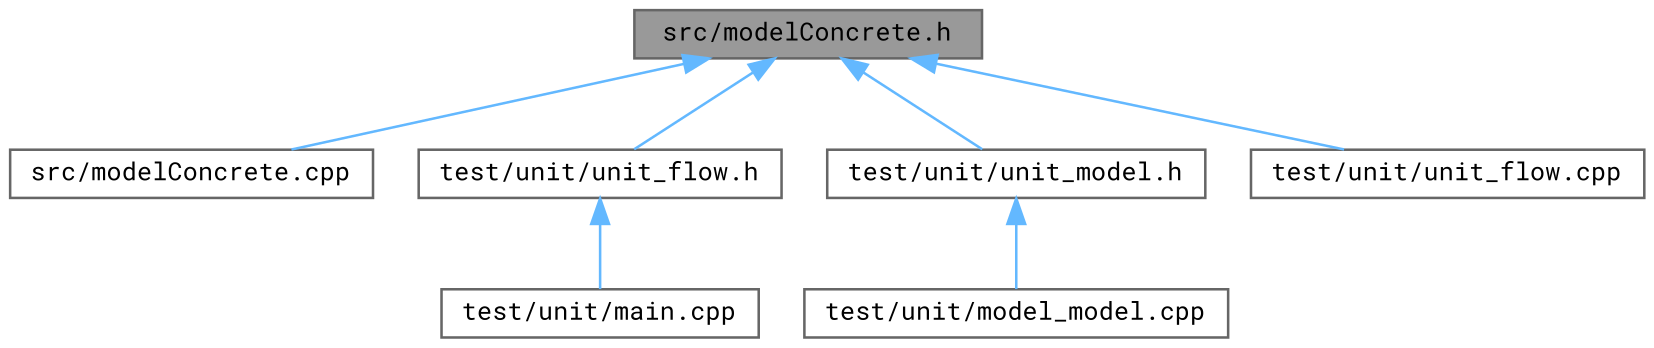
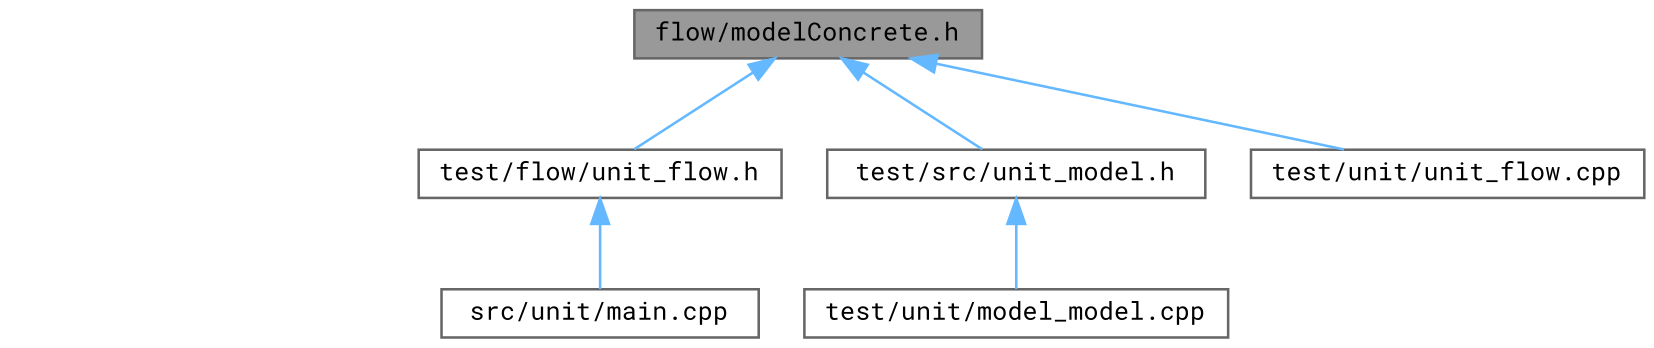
node "src/modelConcrete.h": label "src/modelConcrete.h" -> "flow/modelConcrete.h"
node "src/modelConcrete.cpp": removed
node "test/unit/unit_flow.h": label "test/unit/unit_flow.h" -> "test/flow/unit_flow.h"
node "test/unit/unit_model.h": label "test/unit/unit_model.h" -> "test/src/unit_model.h"
node "test/unit/main.cpp": label "test/unit/main.cpp" -> "src/unit/main.cpp"
